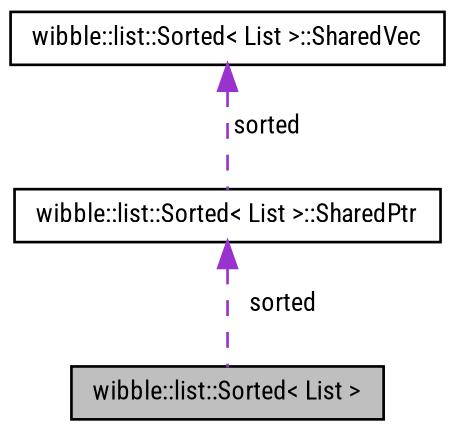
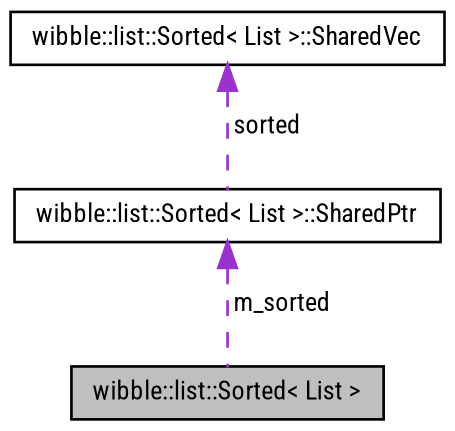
edge "wibble::list::Sorted< List >" -> "wibble::list::Sorted< List >::SharedPtr": label " sorted" -> " m_sorted"
